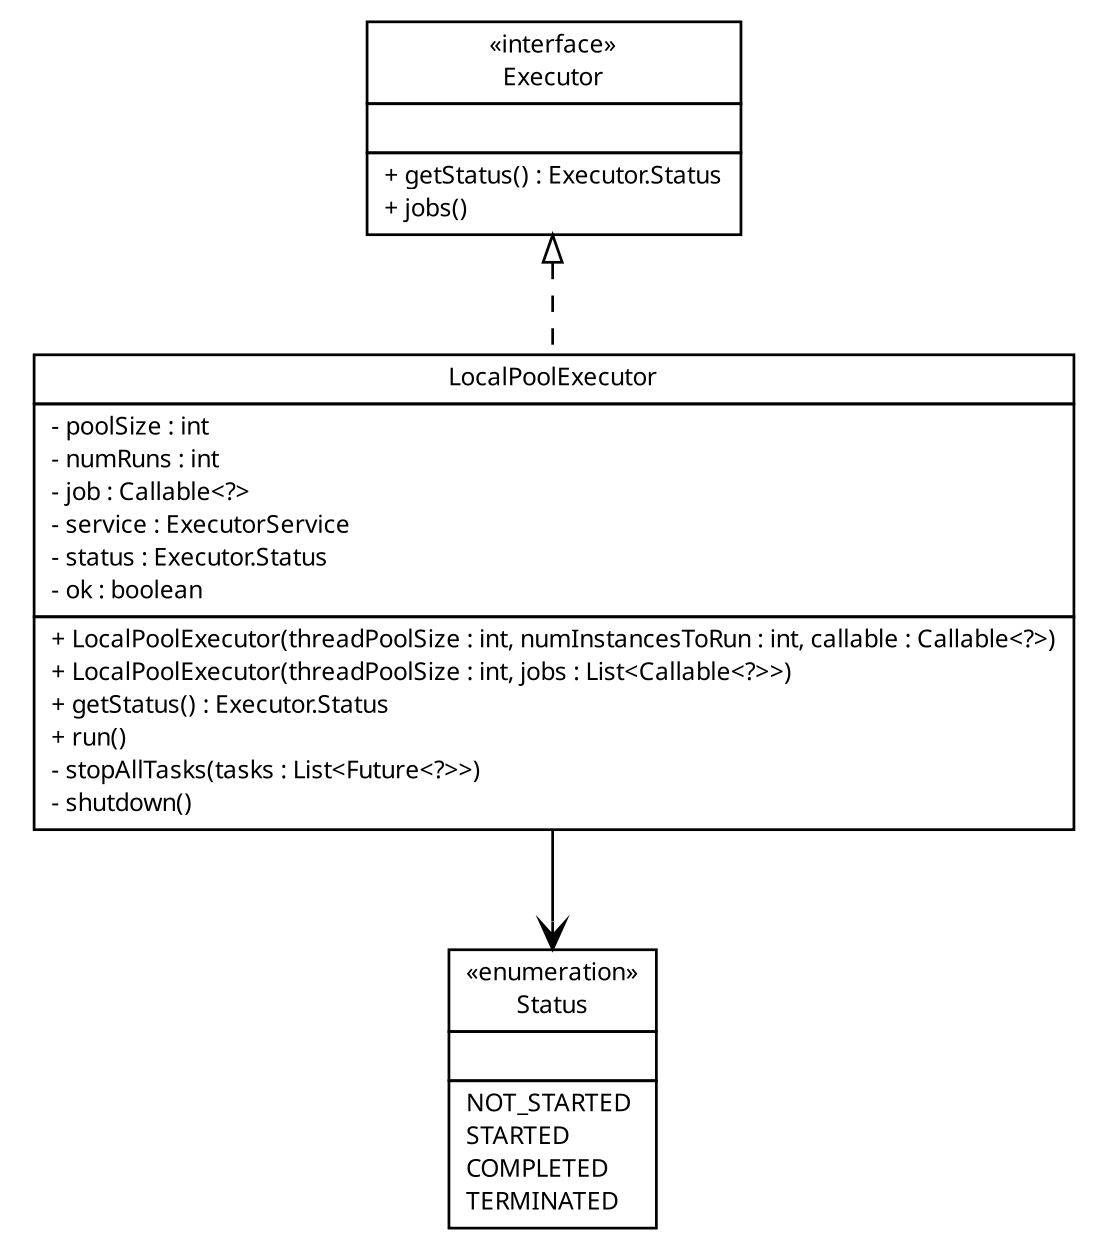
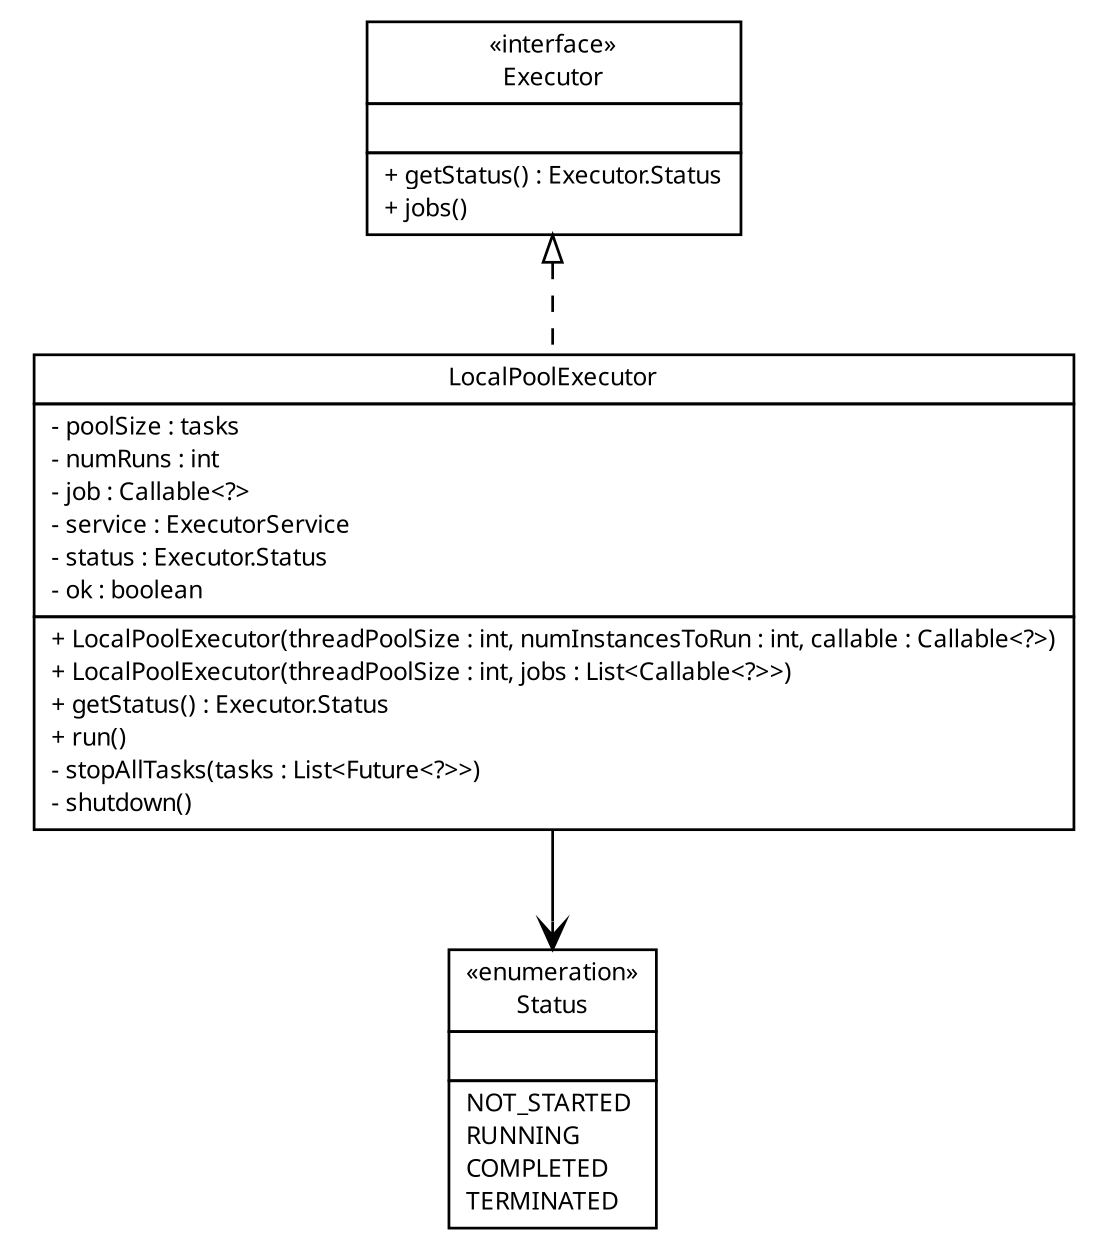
node "LocalPoolExecutor": text "- poolSize : int" -> "- poolSize : tasks"
node "Status": text "STARTED" -> "RUNNING"
